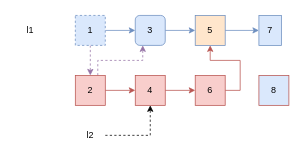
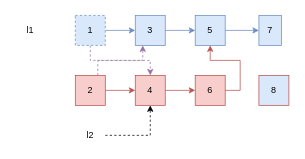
node "3": shape rounded rectangle -> rectangle
node "5": fillcolor #ffe6cc -> #dae8fc
edge "1" -> "2": now "1" -> "4"
